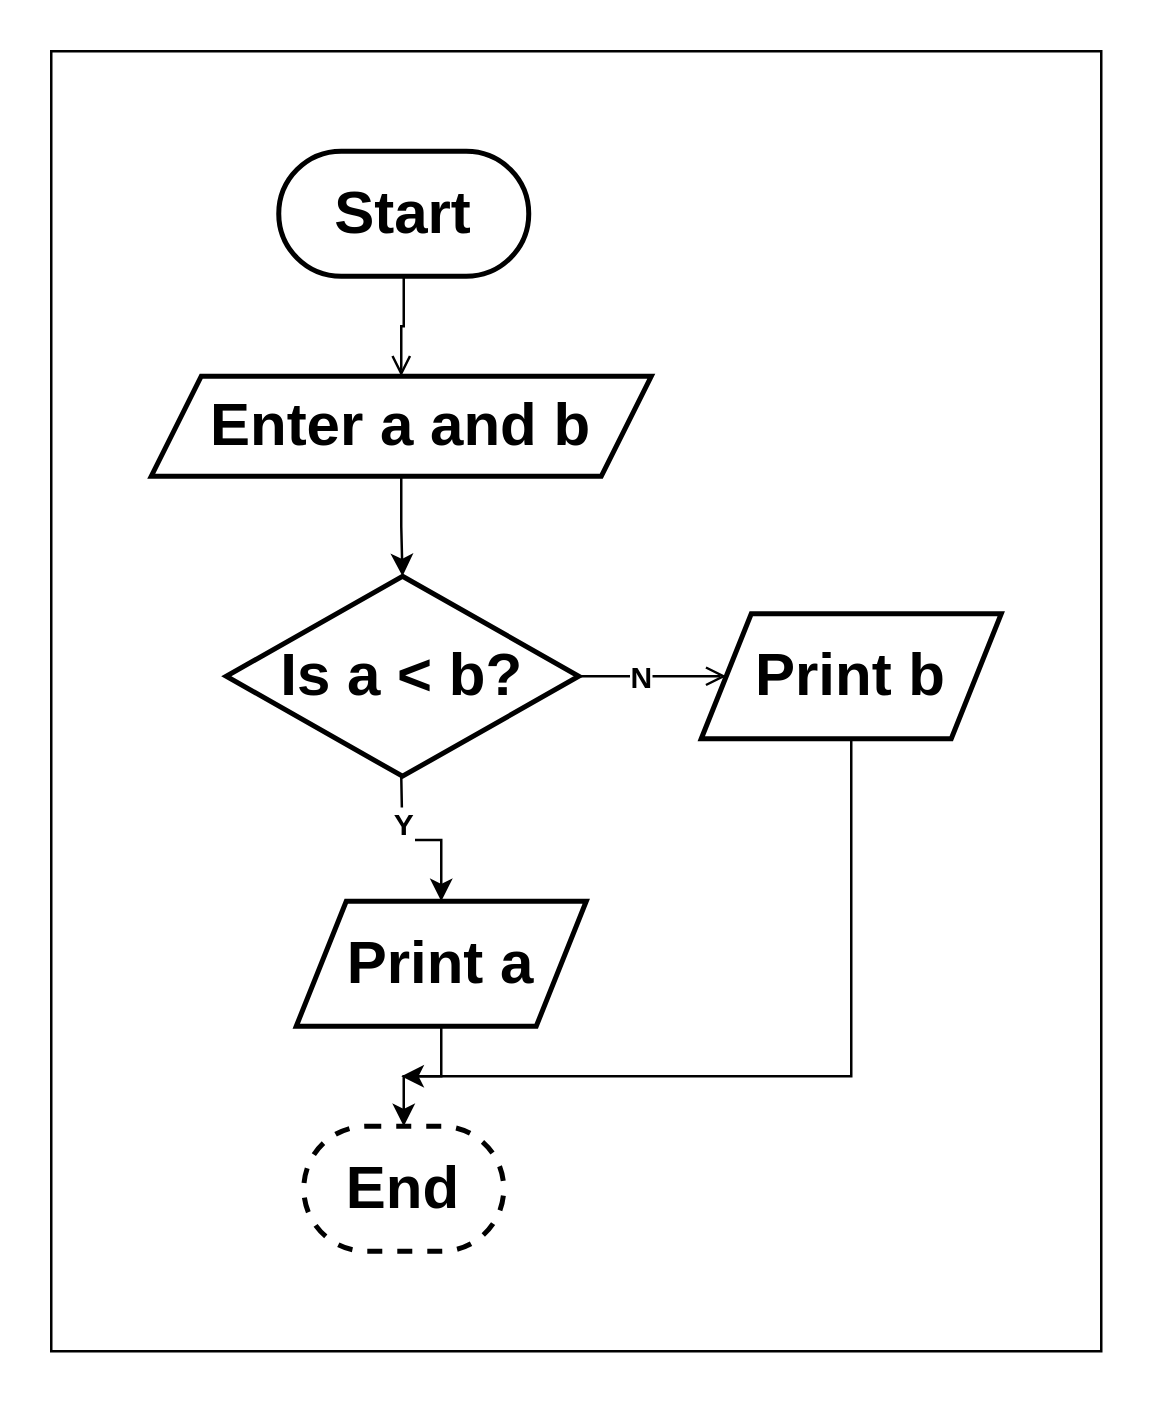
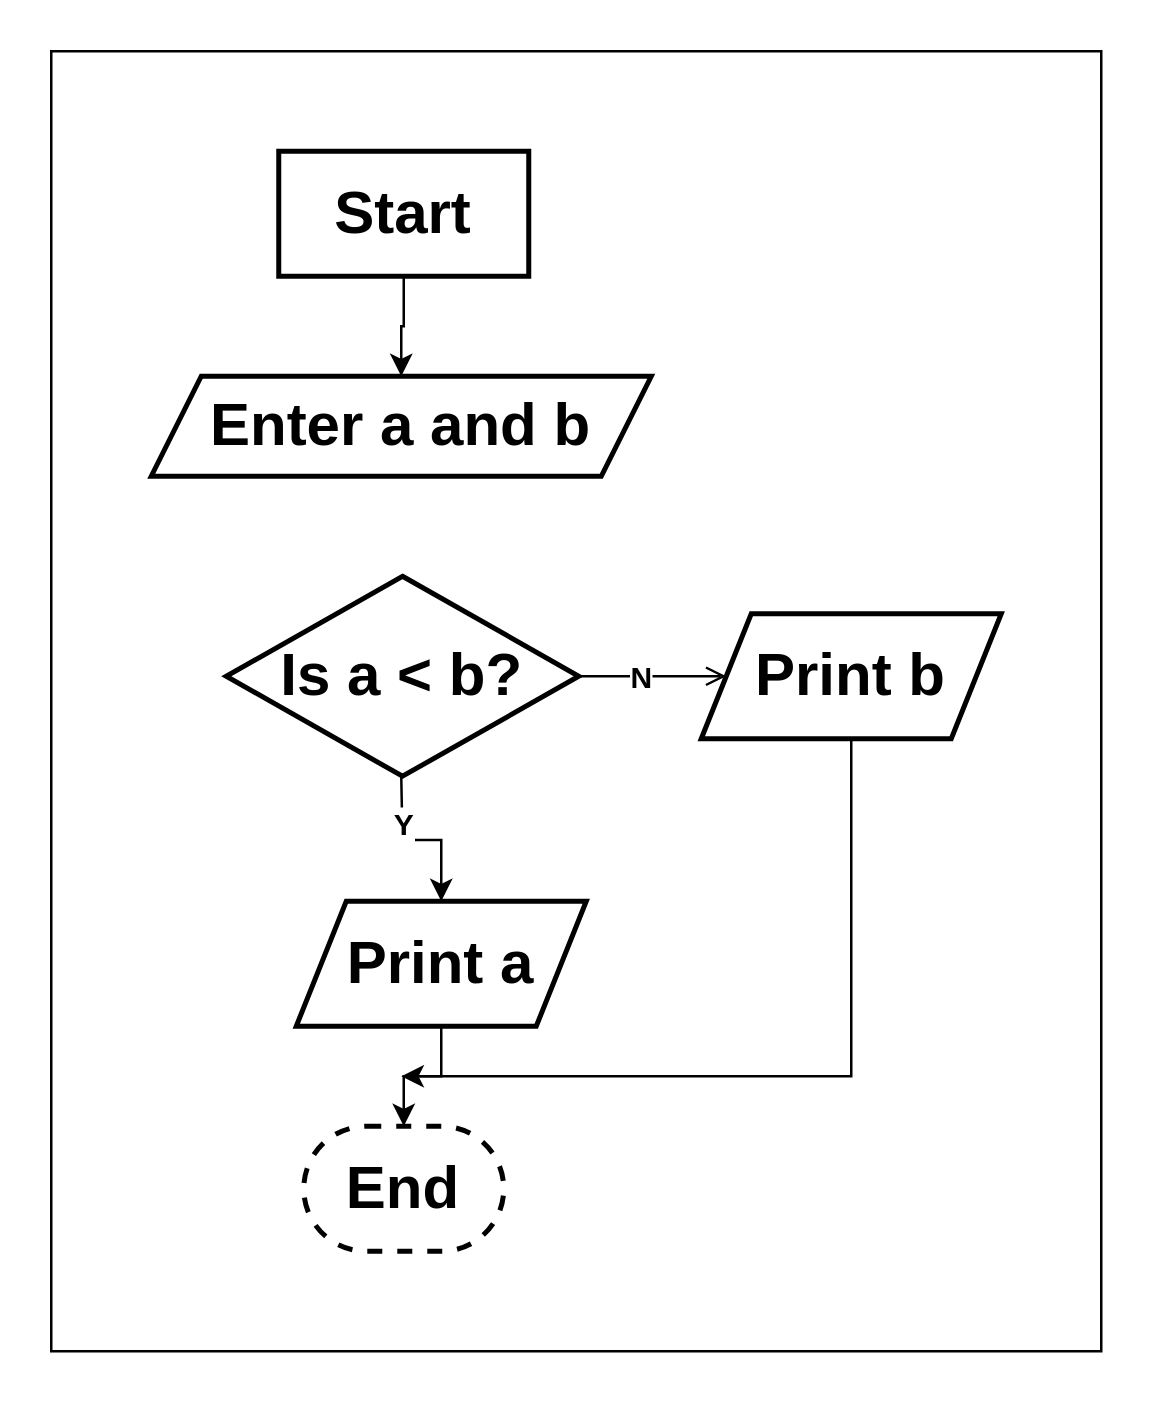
node "Start": shape rounded rectangle -> rectangle
edge "Start" -> "Enter a and b": arrowhead open -> classic
edge "Enter a and b" -> "Is a < b?": removed
